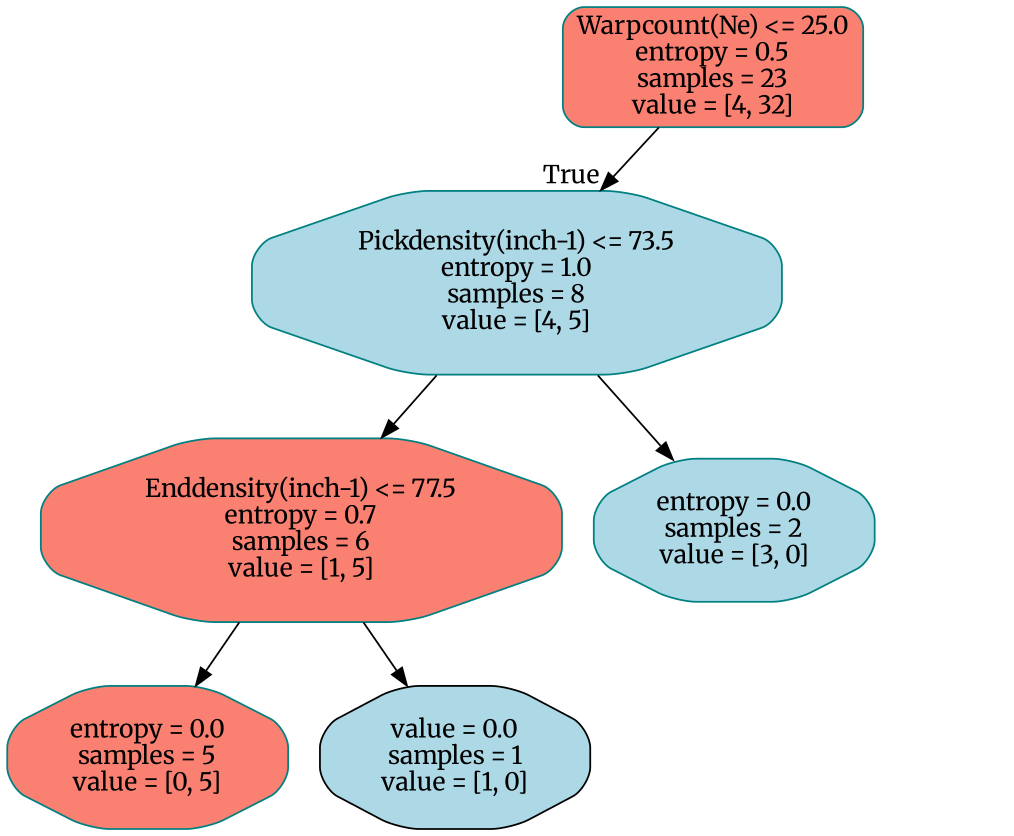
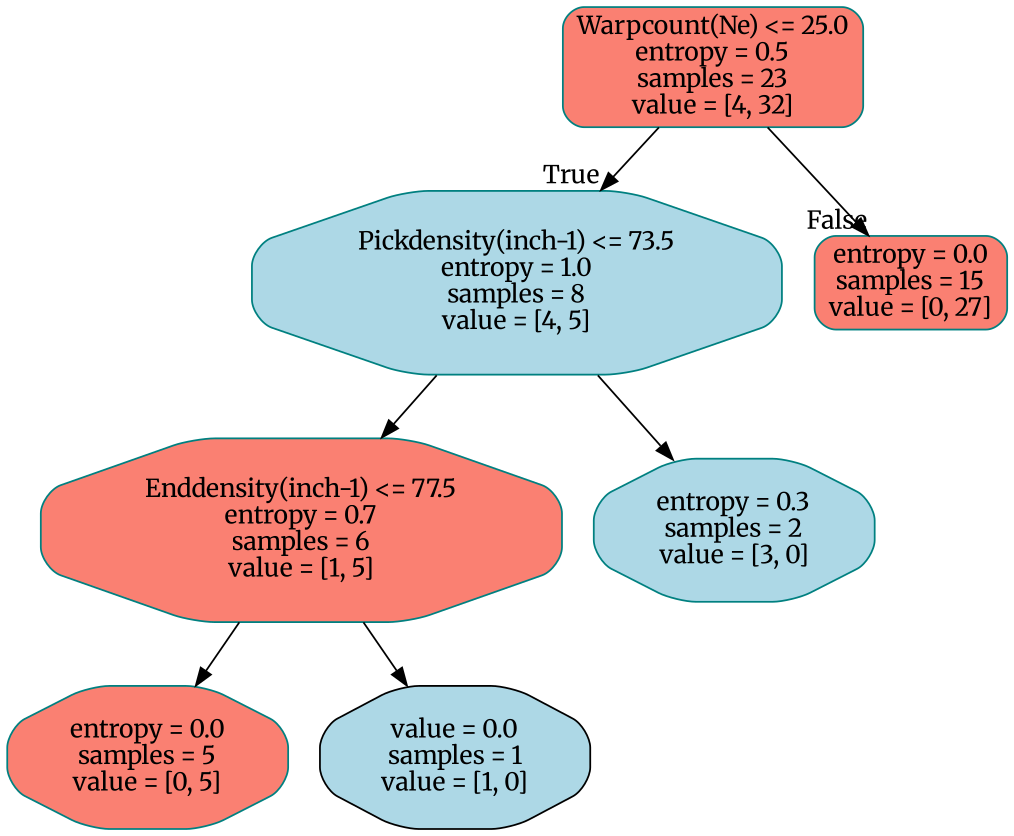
node "entropy = 0.0 samples = 15 value = [0, 27]": added
node "entropy = 0.0 samples = 2 value = [3, 0]": label "entropy = 0.0 samples = 2 value = [3, 0]" -> "entropy = 0.3 samples = 2 value = [3, 0]"
